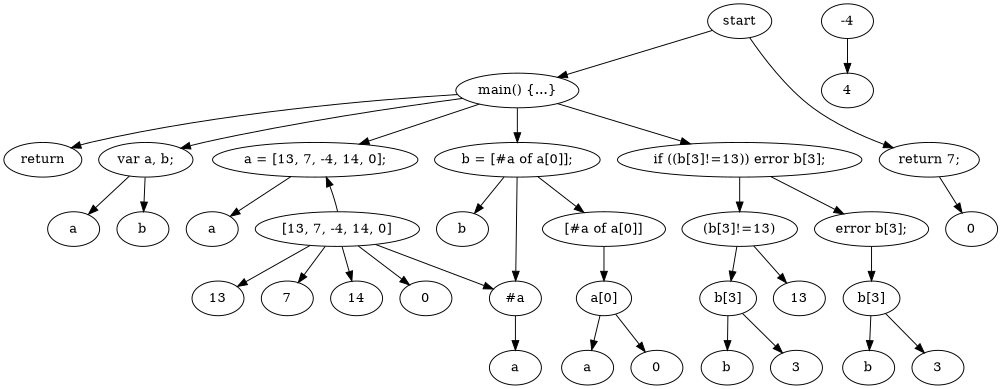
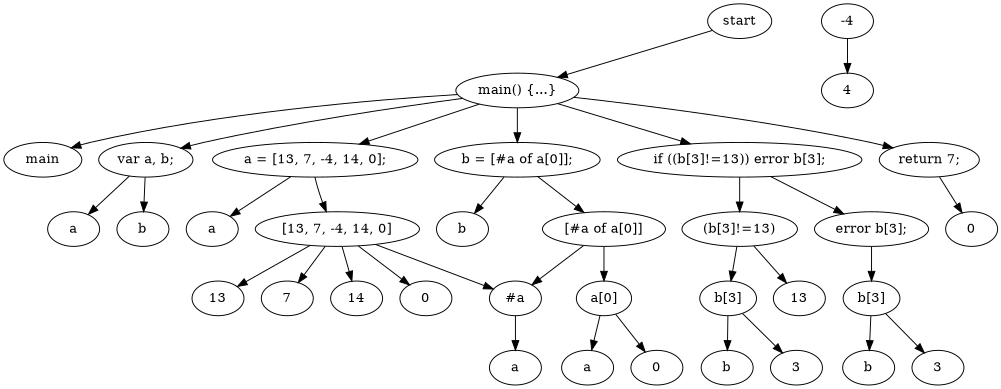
edge "start" -> "return 7;": now "main() {...}" -> "return 7;"
node "return": label "return" -> "main"
edge "[13, 7, -4, 14, 0]" -> "a = [13, 7, -4, 14, 0];": reversed
edge "b = [#a of a[0]];" -> "#a": now "[#a of a[0]]" -> "#a"
